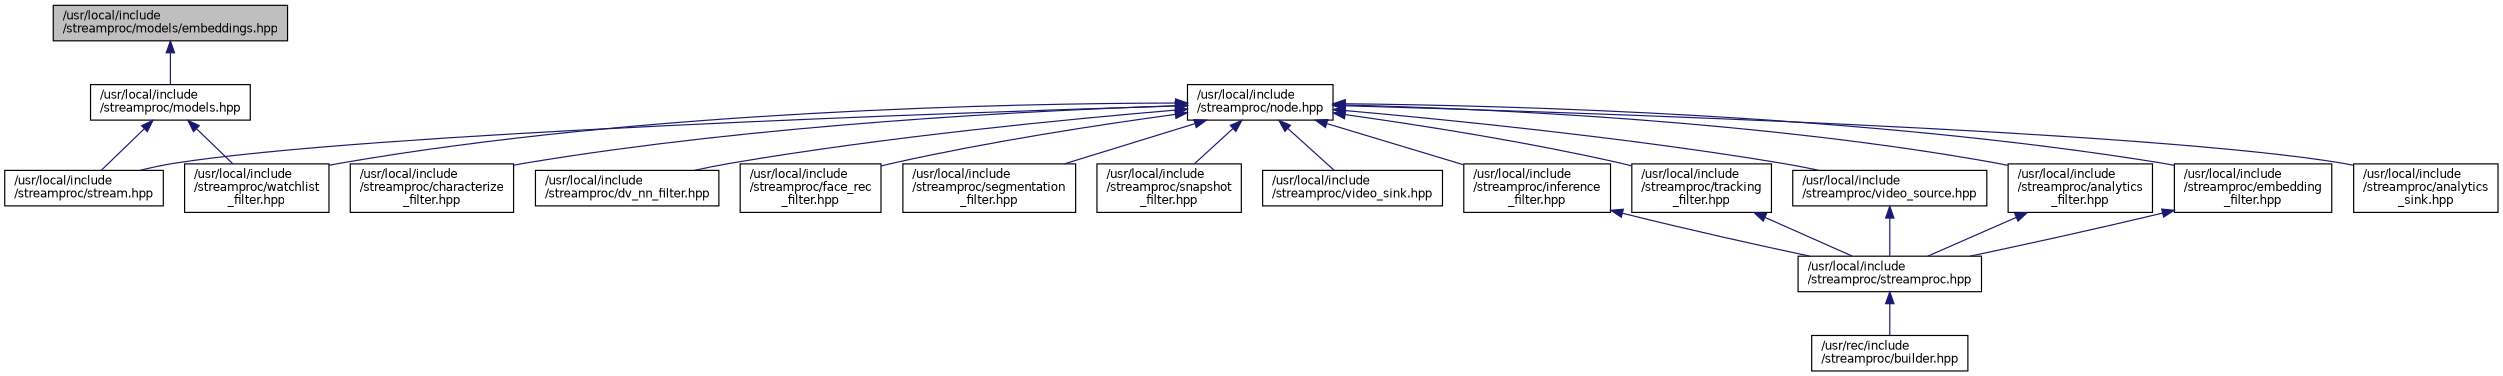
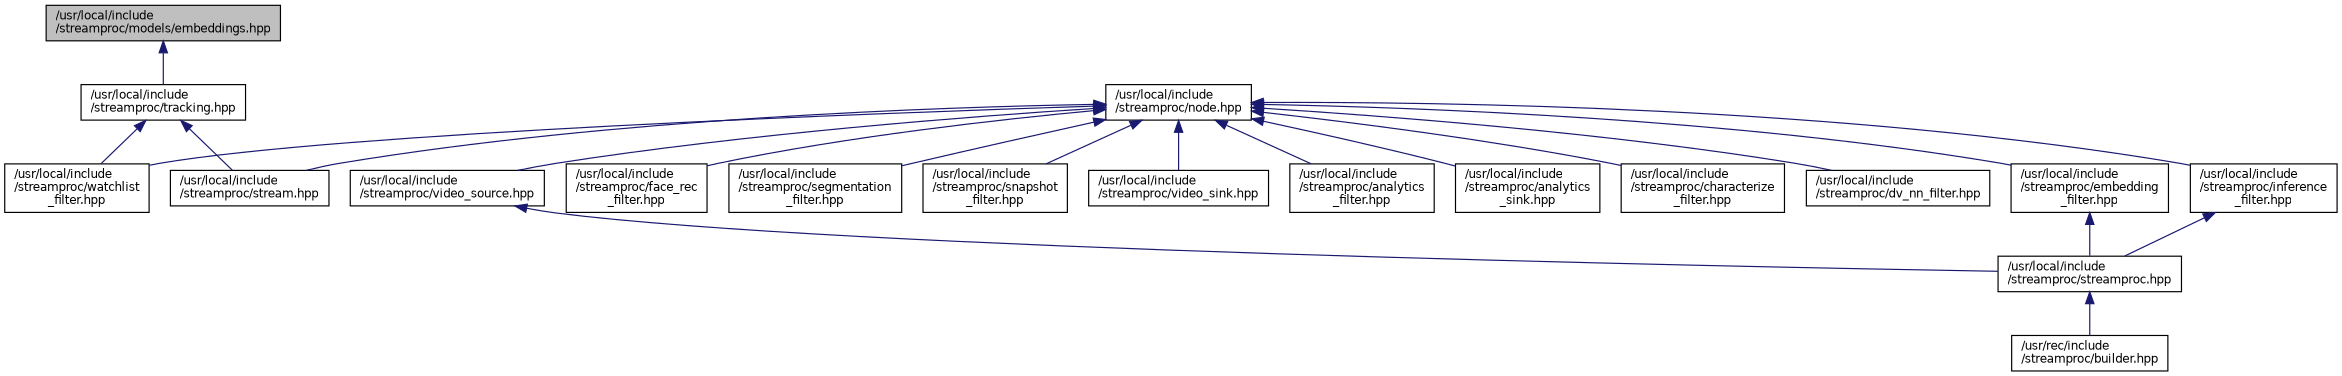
node "/usr/local/include /streamproc/models.hpp": label "/usr/local/include /streamproc/models.hpp" -> "/usr/local/include /streamproc/tracking.hpp"
node "/usr/local/include /streamproc/tracking _filter.hpp": removed
edge "/usr/local/include /streamproc/streamproc.hpp" -> "/usr/local/include /streamproc/analytics _filter.hpp": removed
